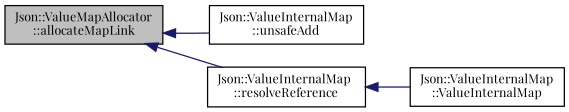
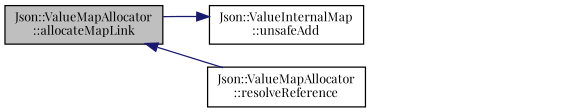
edge "Json::ValueInternalMap ::unsafeAdd" -> "Json::ValueMapAllocator ::allocateMapLink": reversed
node "Json::ValueInternalMap ::resolveReference": label "Json::ValueInternalMap ::resolveReference" -> "Json::ValueMapAllocator ::resolveReference"
node "Json::ValueInternalMap ::ValueInternalMap": removed
